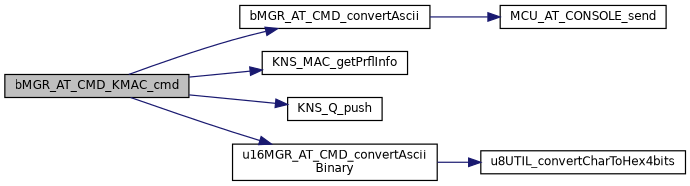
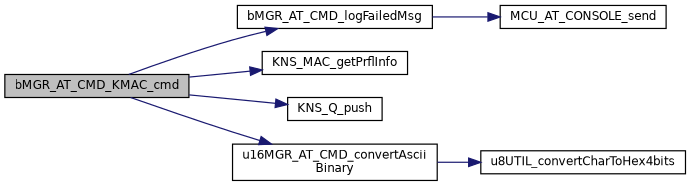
node "bMGR_AT_CMD_convertAscii": label "bMGR_AT_CMD_convertAscii" -> "bMGR_AT_CMD_logFailedMsg"
